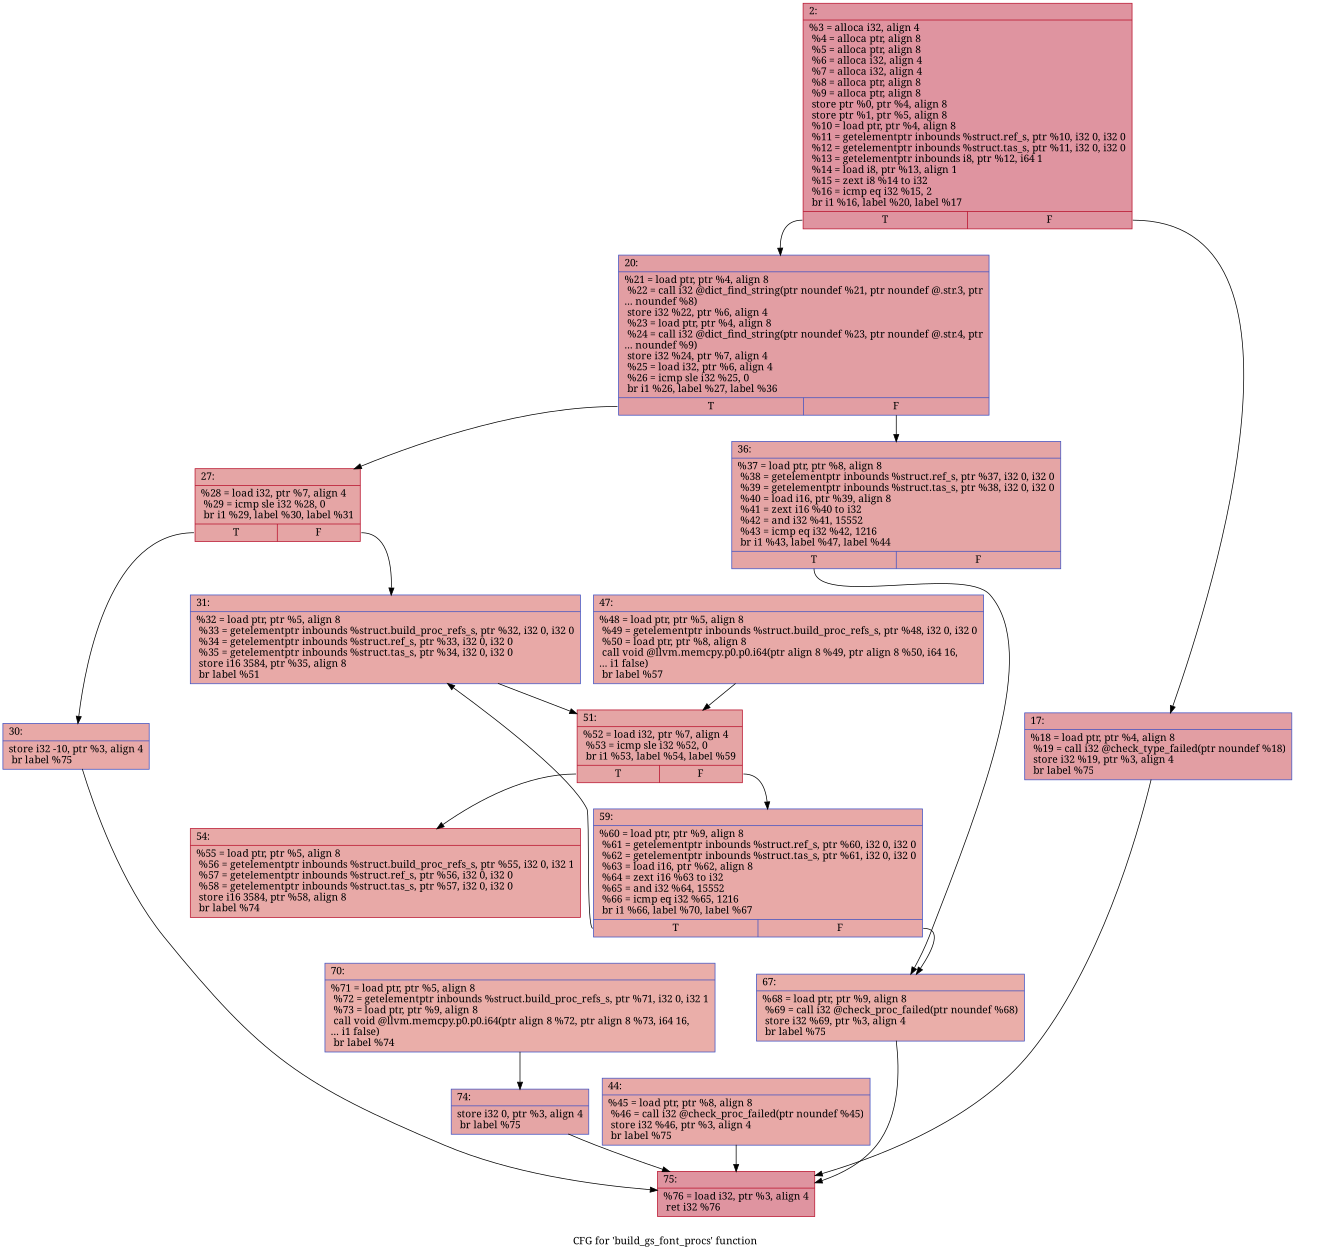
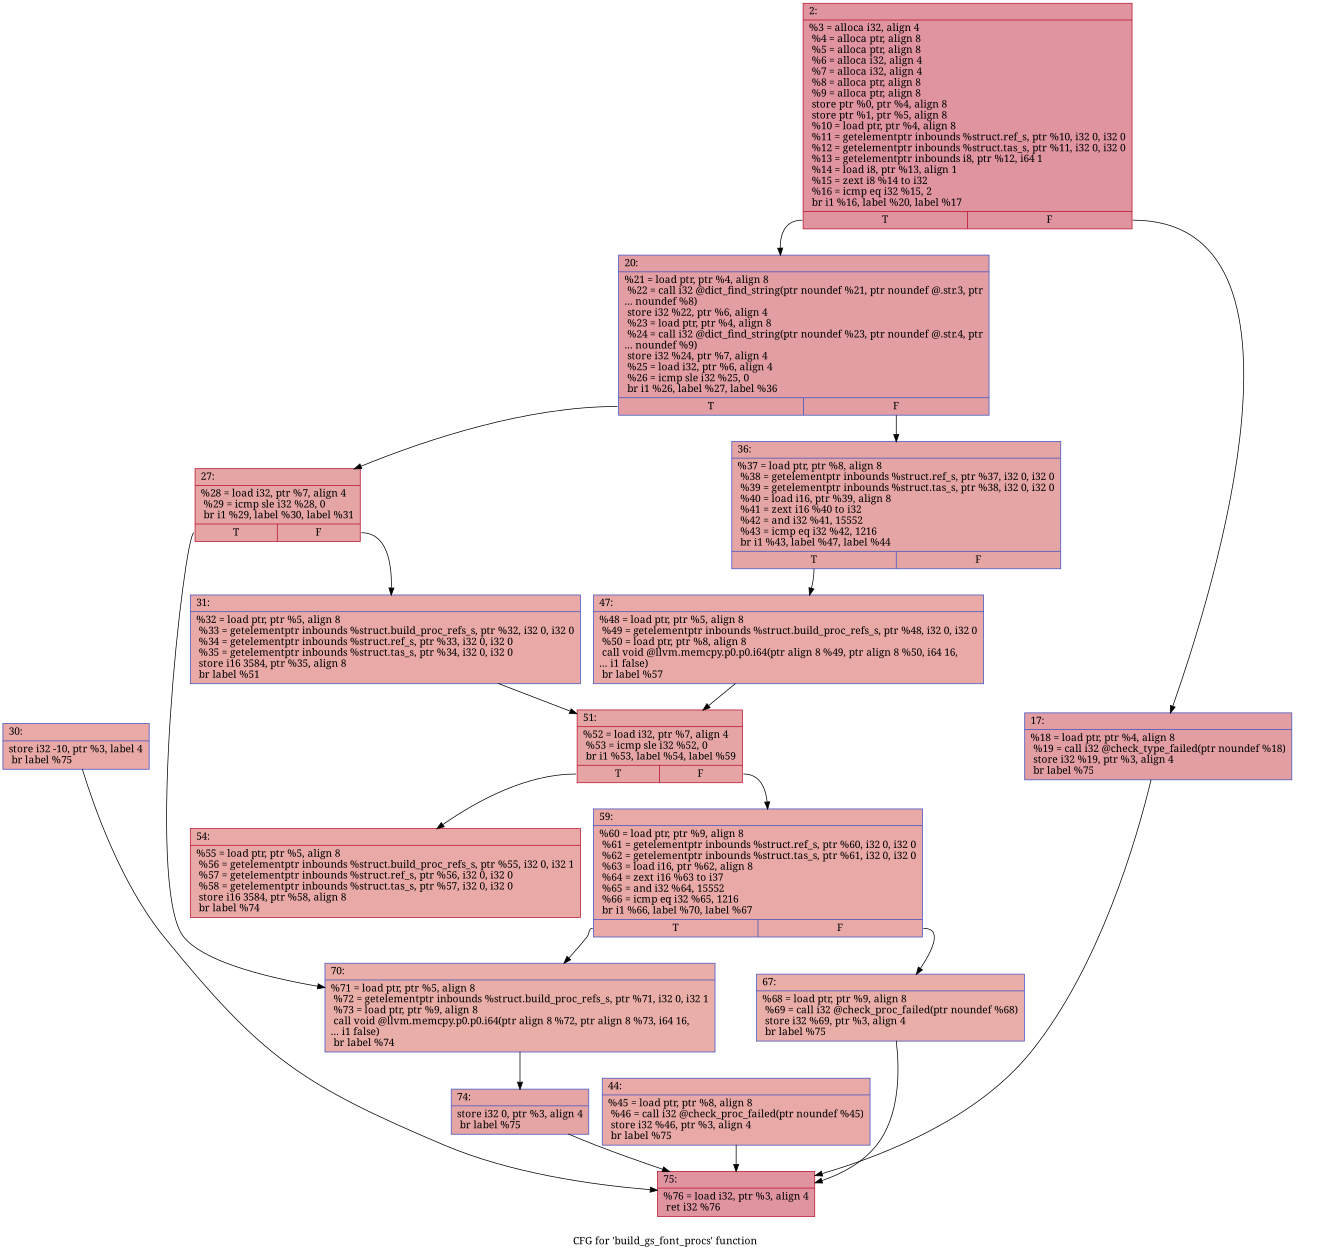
edge "27:" -> "30:": now "27:" -> "70:"
edge "36:" -> "67:": now "36:" -> "47:"
node "30:": text "store i32 -10, ptr %3, align 4" -> "store i32 -10, ptr %3, label 4"
edge "59:" -> "31:": now "59:" -> "70:"
node "59:": text "%64 = zext i16 %63 to i32" -> "%64 = zext i16 %63 to i37"
